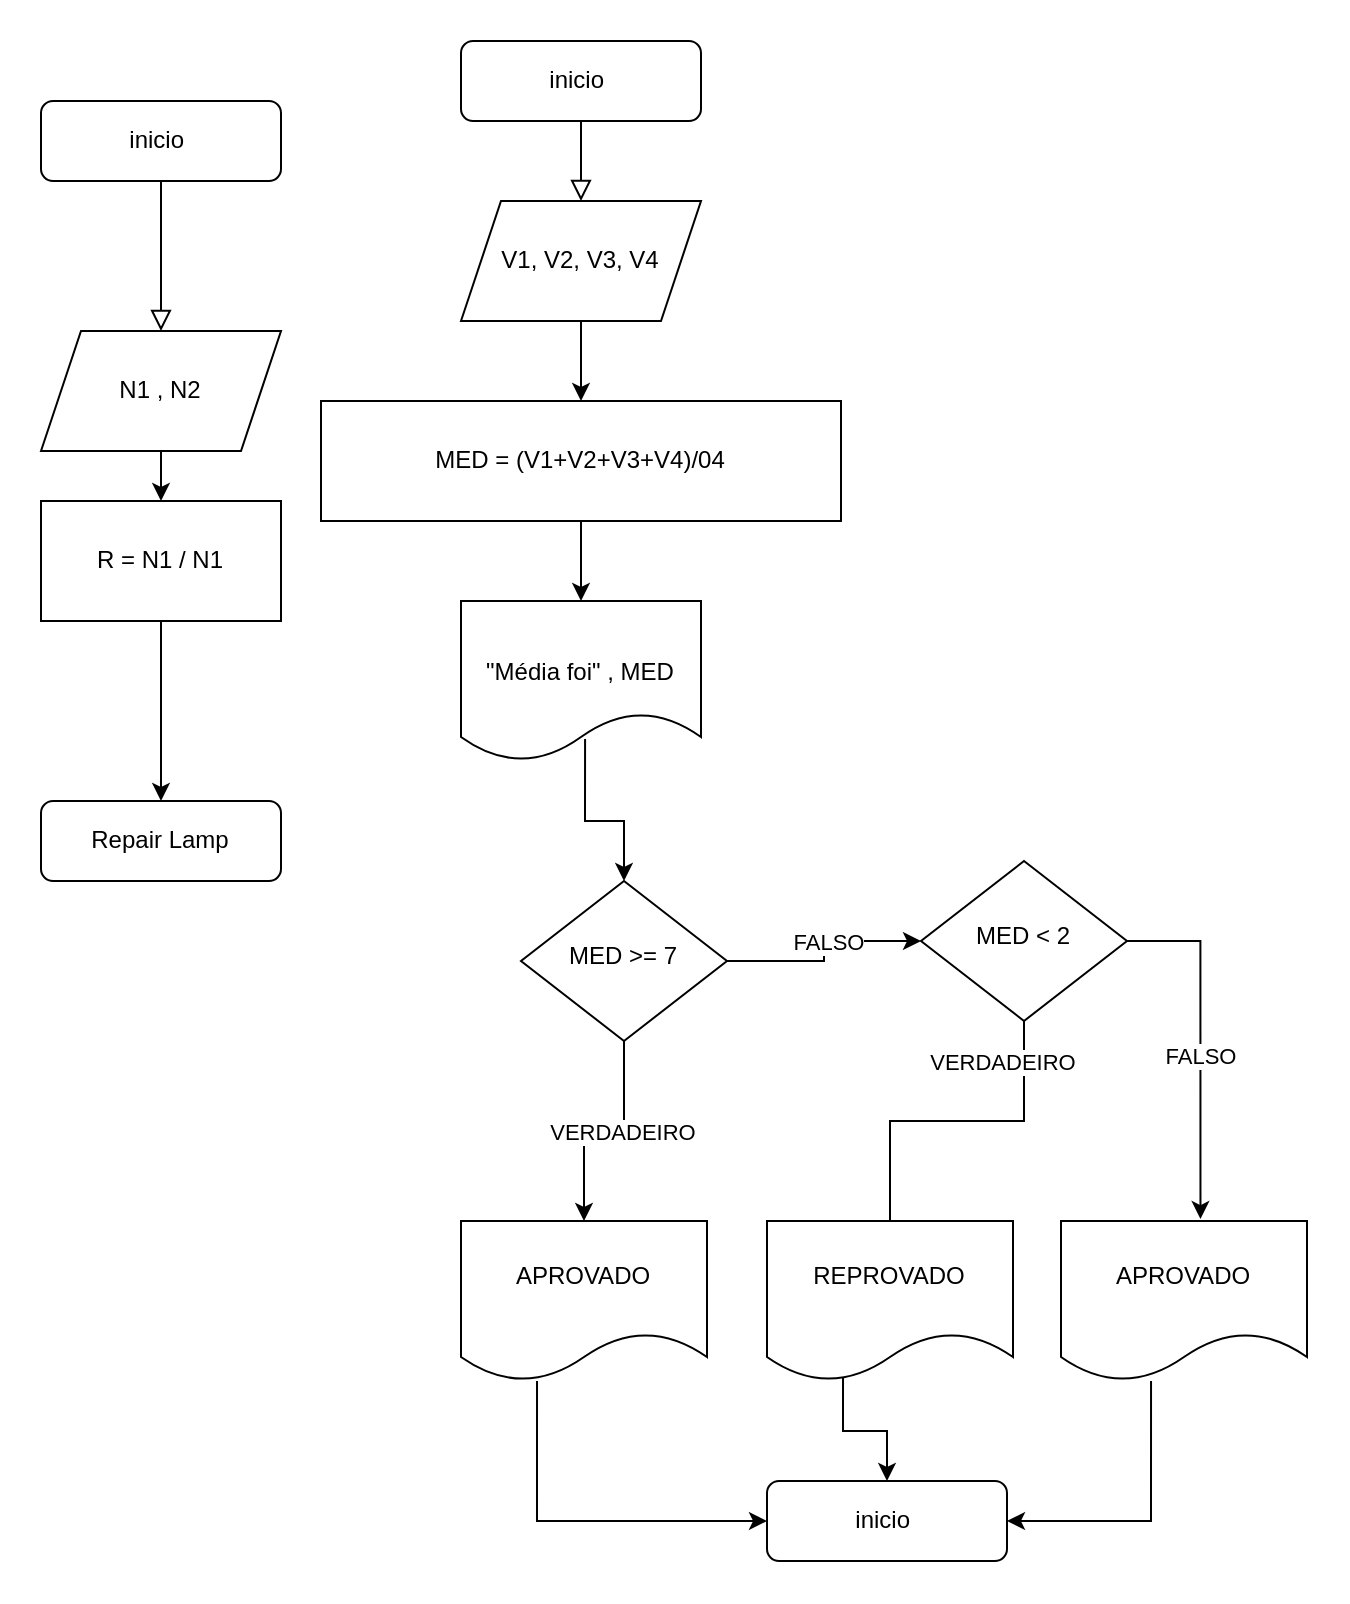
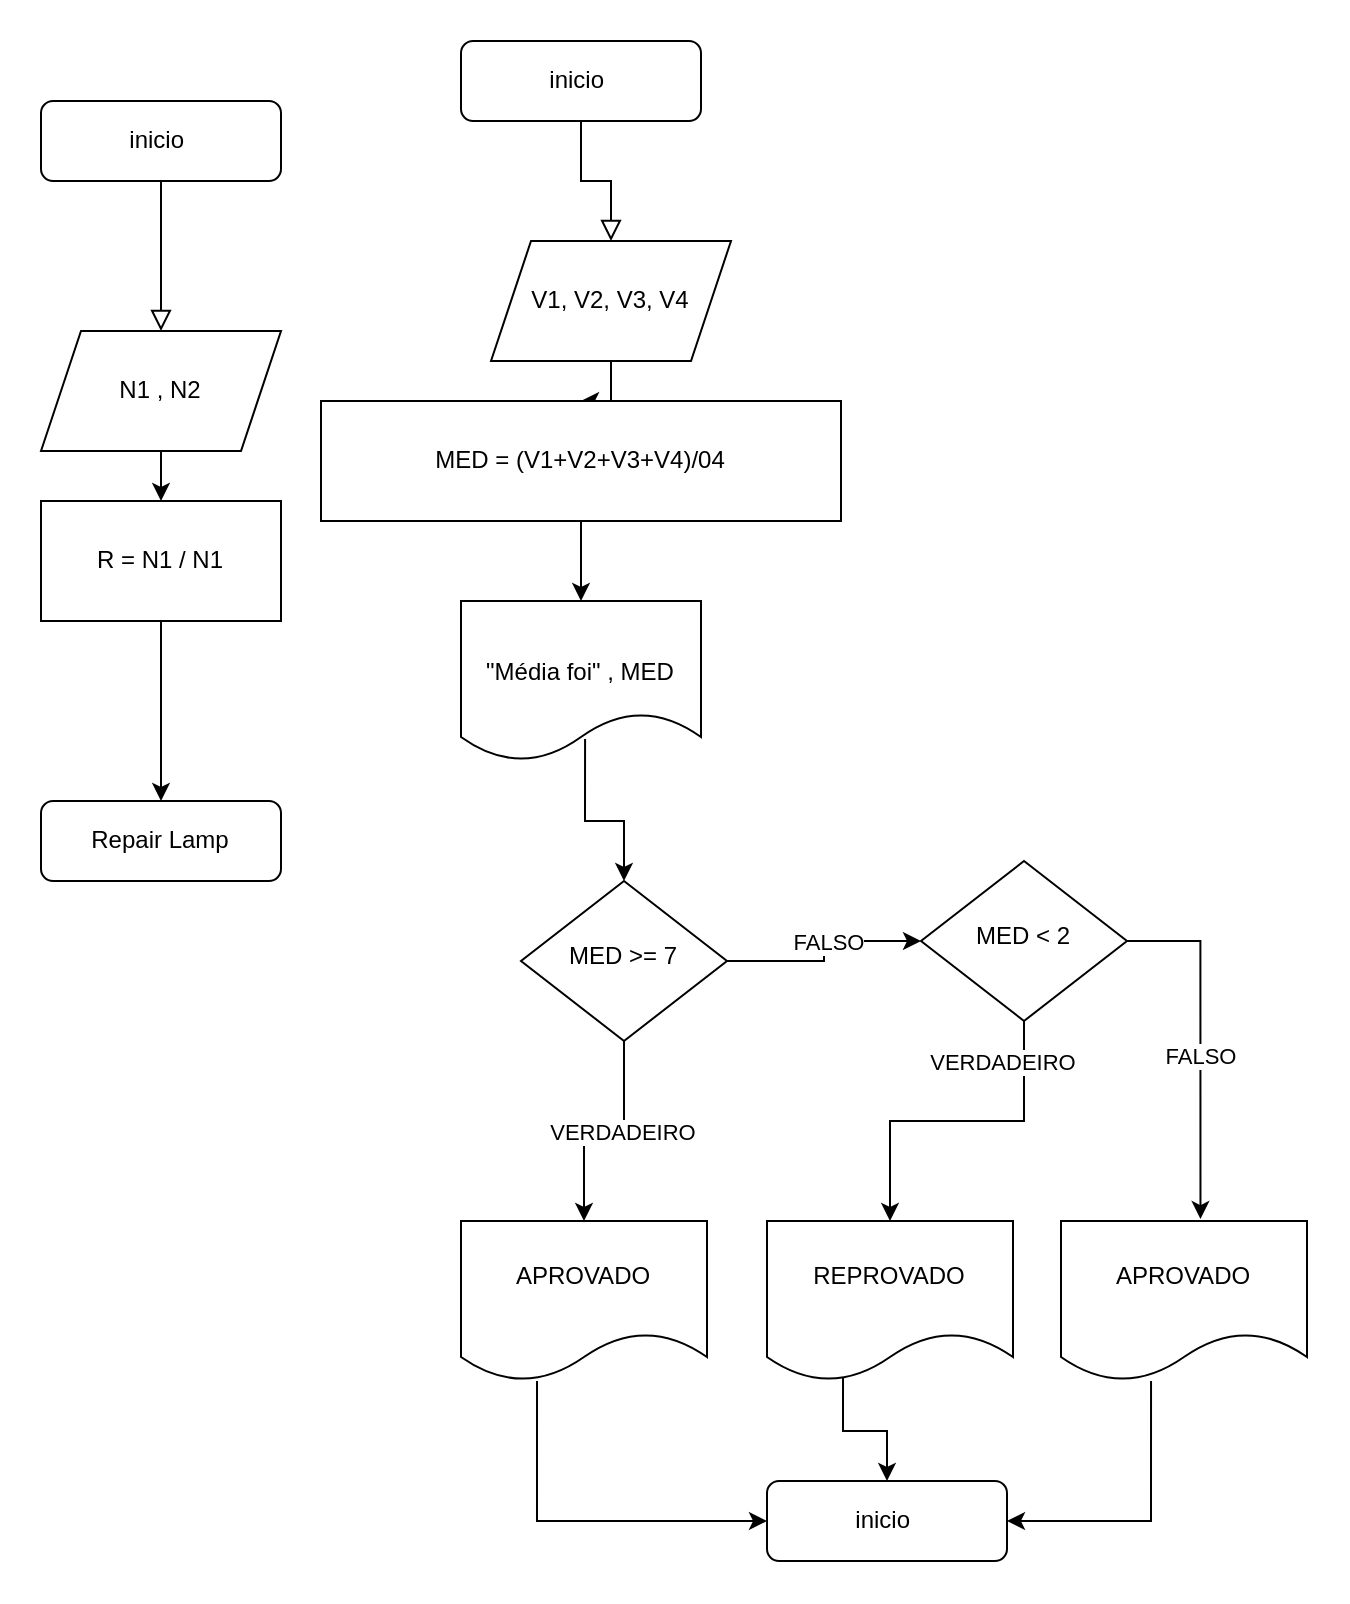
node "V1, V2, V3, V4": moved (581, 261) -> (611, 301)
edge "MED < 2" -- "REPROVADO": arrowhead none -> classic
